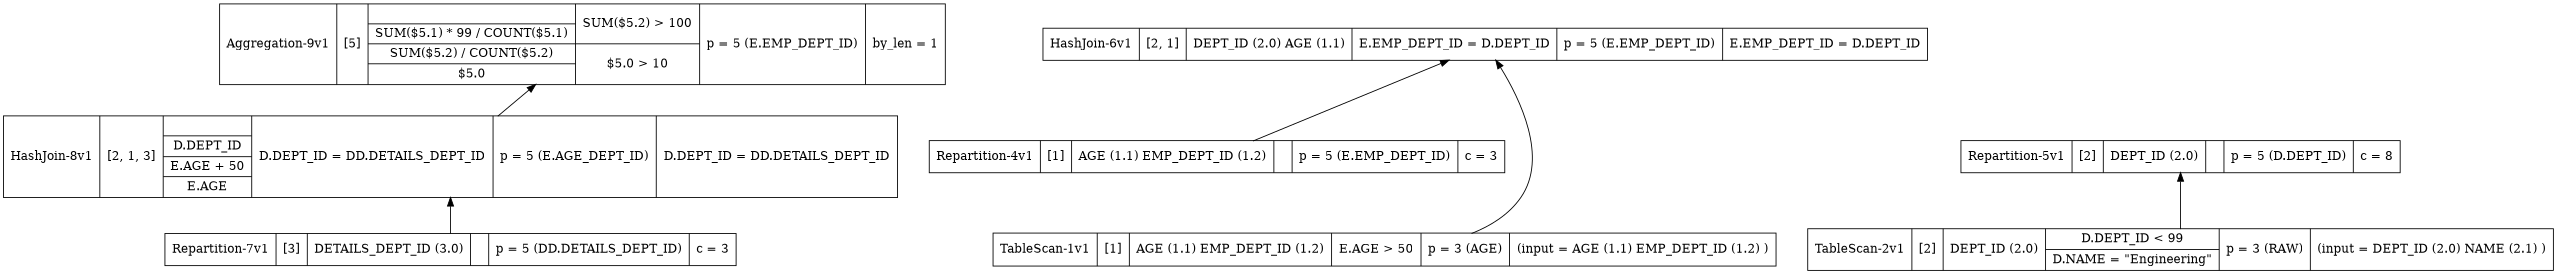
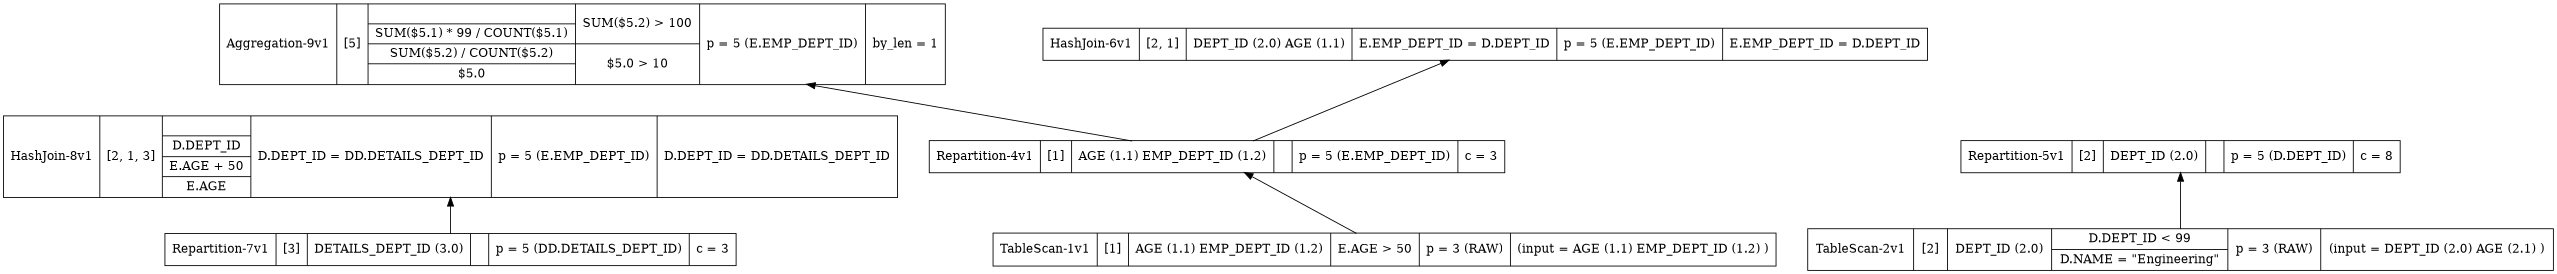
edge "HashJoin-8v1" -> "Aggregation-9v1": now "Repartition-4v1" -> "Aggregation-9v1"
node "HashJoin-8v1": text "p = 5 (E.AGE_DEPT_ID)" -> "p = 5 (E.EMP_DEPT_ID)"
edge "TableScan-1v1" -> "HashJoin-6v1": now "TableScan-1v1" -> "Repartition-4v1"
node "TableScan-1v1": text "p = 3 (AGE)" -> "p = 3 (RAW)"
node "TableScan-2v1": text "(input = DEPT_ID (2.0) NAME (2.1) )" -> "(input = DEPT_ID (2.0) AGE (2.1) )"
